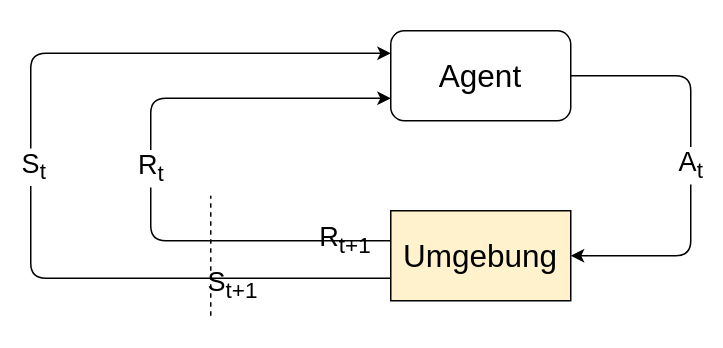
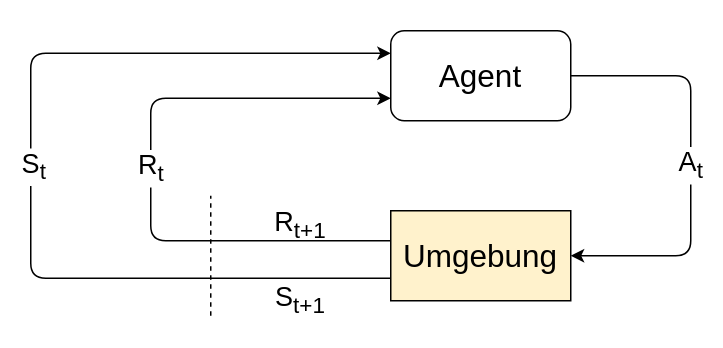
node "Rt+1": moved (346, 241) -> (301, 226)
node "St+1": moved (233, 286) -> (301, 301)
